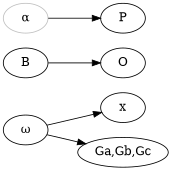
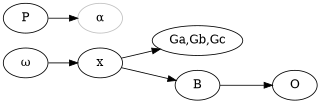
edge "α" -> "P": reversed
edge "x" -> "B": added
edge "ω" -> "Ga,Gb,Gc": now "x" -> "Ga,Gb,Gc"
